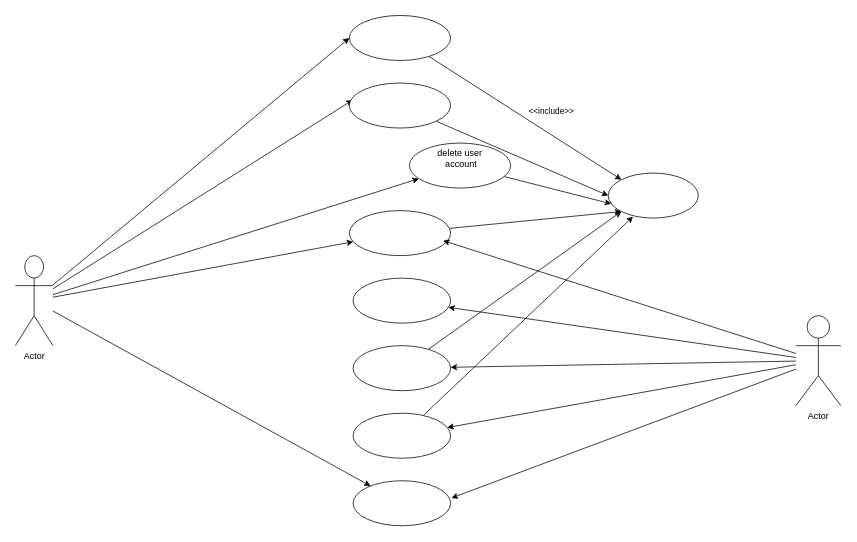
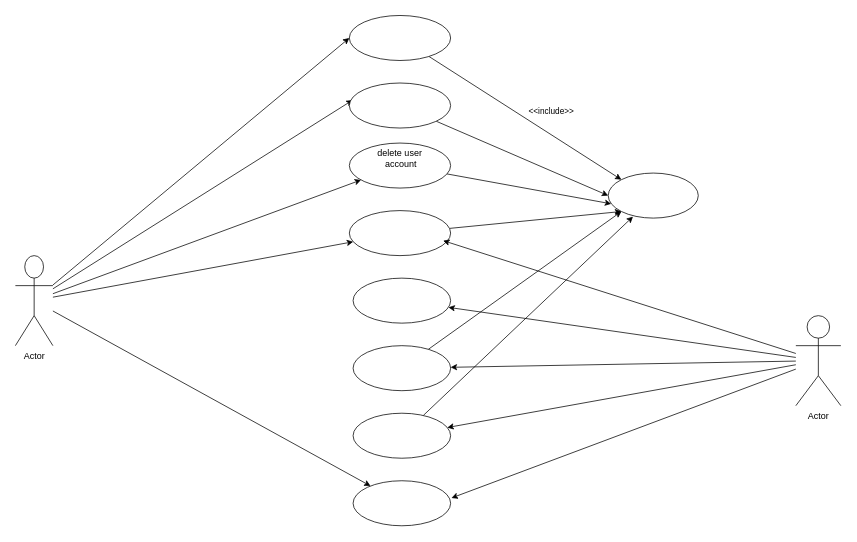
node "delete user account": moved (460, 165) -> (400, 165)
